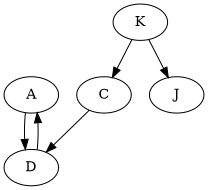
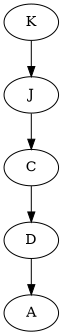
edge "K" -> "C": now "J" -> "C"
edge "A" -> "D": removed
